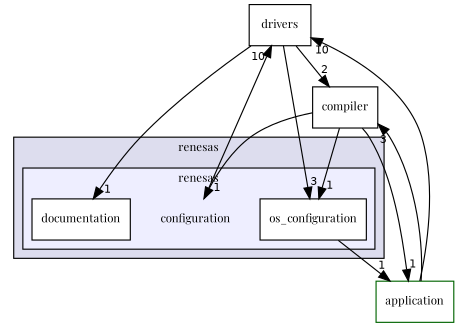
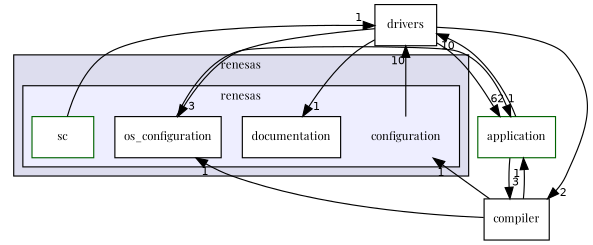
edge "drivers" -> "application": added
node "sc": added
